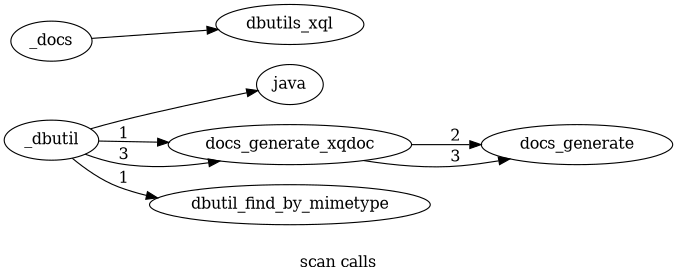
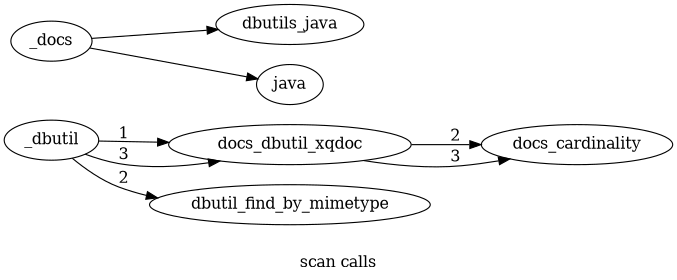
node "dbutils_xql": label "dbutils_xql" -> "dbutils_java"
edge "_dbutil" -> "java": now "_docs" -> "java"
node "docs_generate_xqdoc": label "docs_generate_xqdoc" -> "docs_dbutil_xqdoc"
node "docs_generate": label "docs_generate" -> "docs_cardinality"
edge "_dbutil" -> "dbutil_find_by_mimetype": label "1" -> "2"
